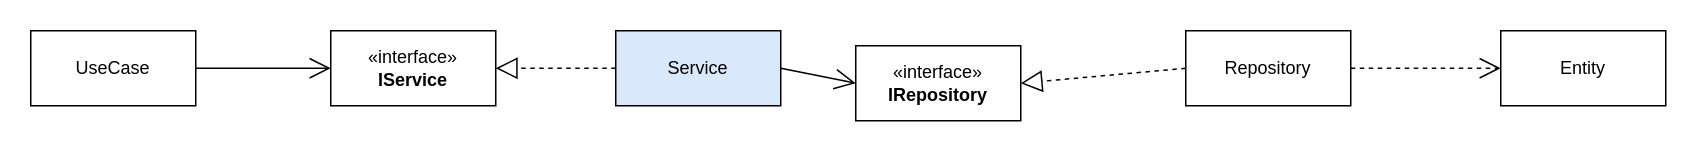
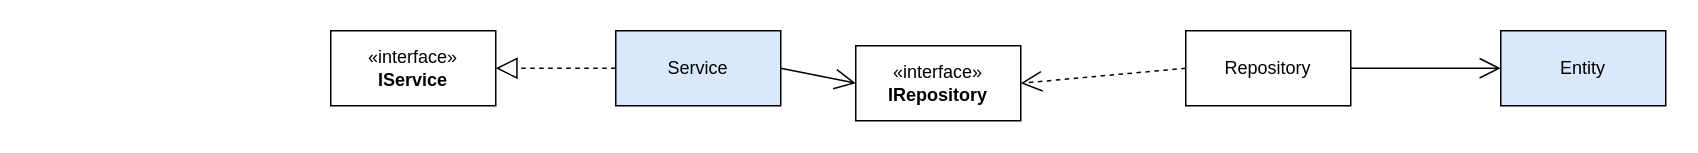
node "UseCase": removed
edge "UseCase" -> "«interface» IService": removed
edge "Repository" -> "Entity": style dashed -> solid
node "Entity": fillcolor #ffffff -> #dae8fc
edge "Repository" -> "«interface» IRepository": arrowhead block -> open
